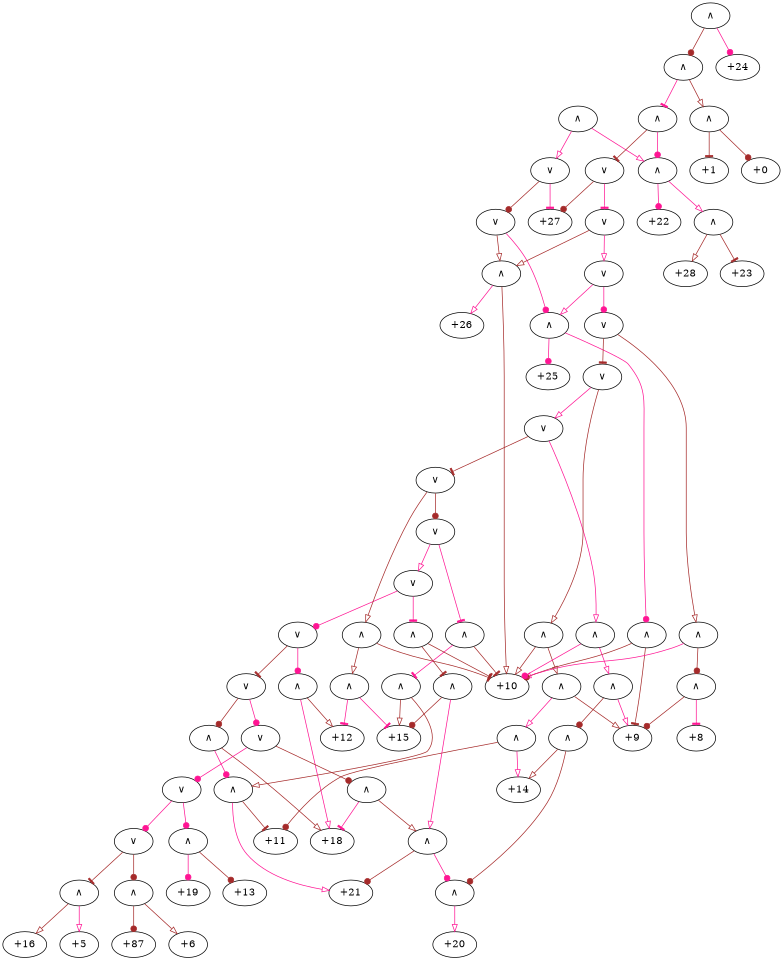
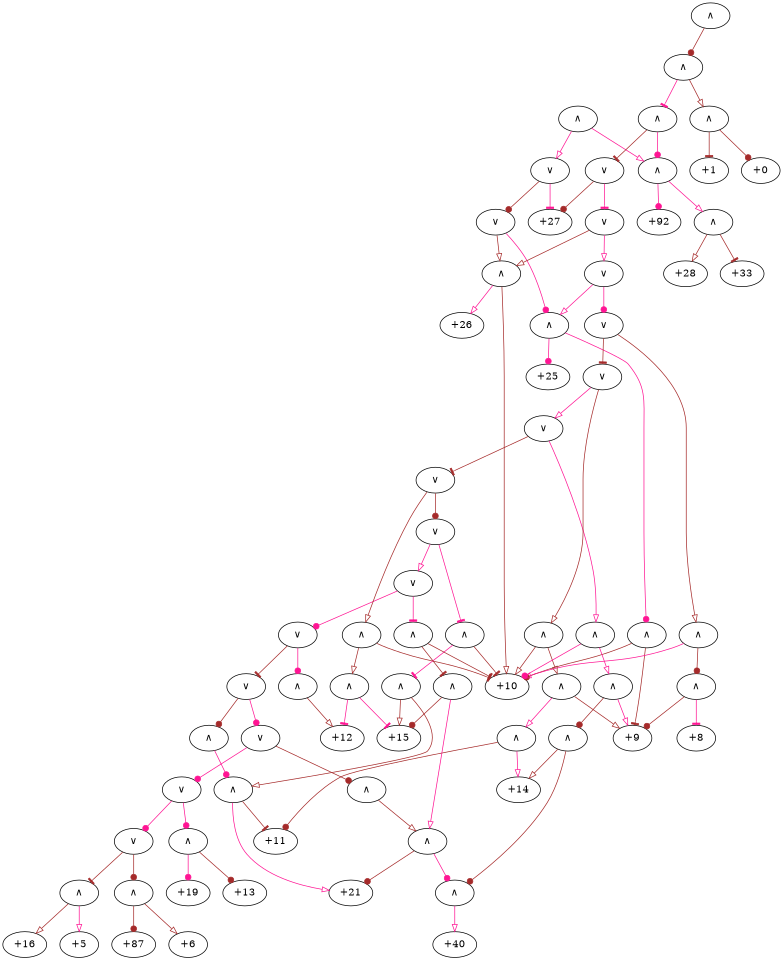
node "+24": removed
node "+22": label "+22" -> "+92"
node "+23": label "+23" -> "+33"
node "+18": removed
node "+20": label "+20" -> "+40"
